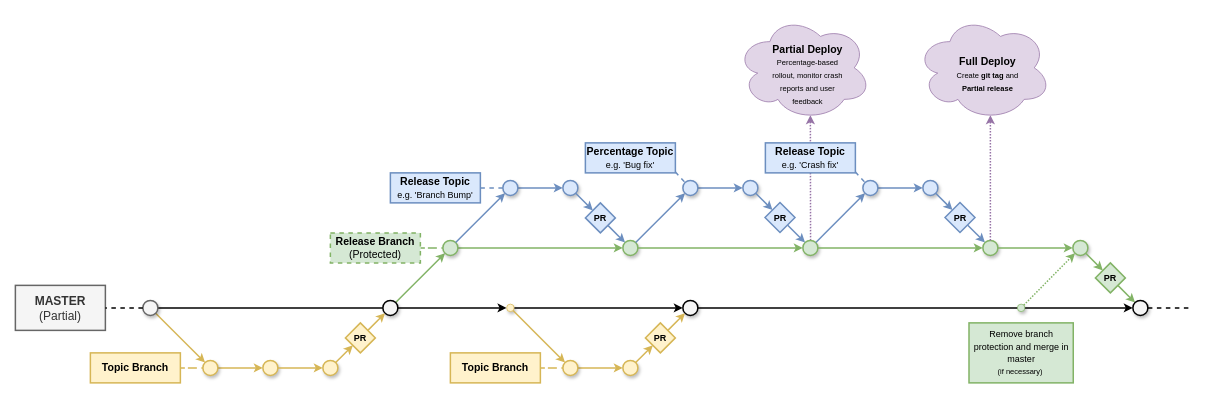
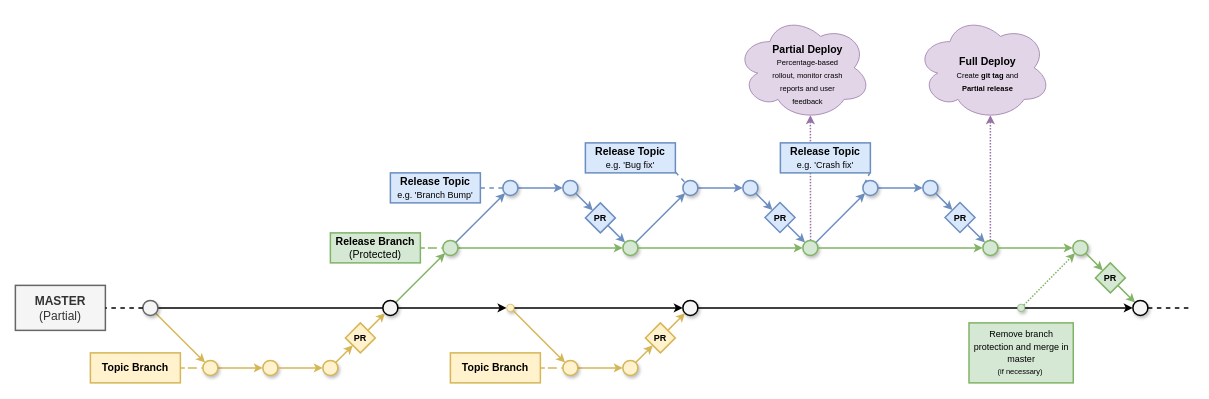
node "Percentage Topic e.g. 'Bug fix'": label "Percentage Topic e.g. 'Bug fix'" -> "Release Topic e.g. 'Bug fix'"
node "Release Topic e.g. 'Crash fix'": moved (810, 158) -> (825, 158)
node "Release Branch(Protected)": style dashed -> solid
